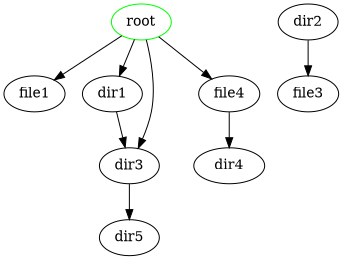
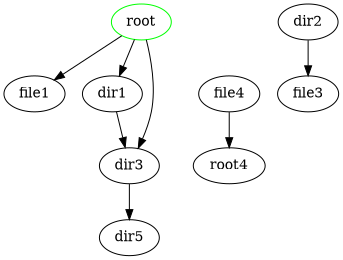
edge "root" -> "file4": removed
node "dir4": label "dir4" -> "root4"
